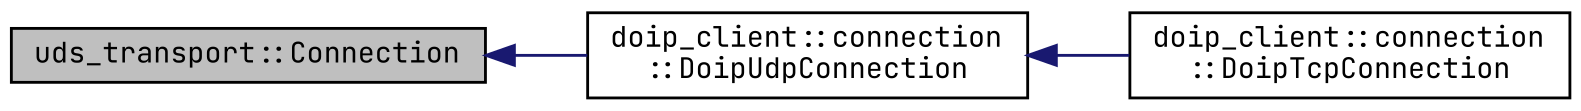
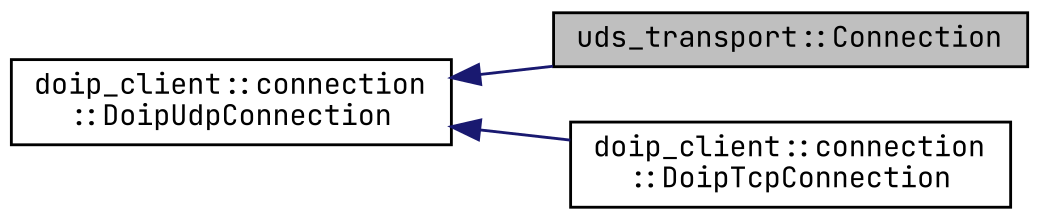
edge "doip_client::connection ::DoipUdpConnection" -> "uds_transport::Connection": reversed
